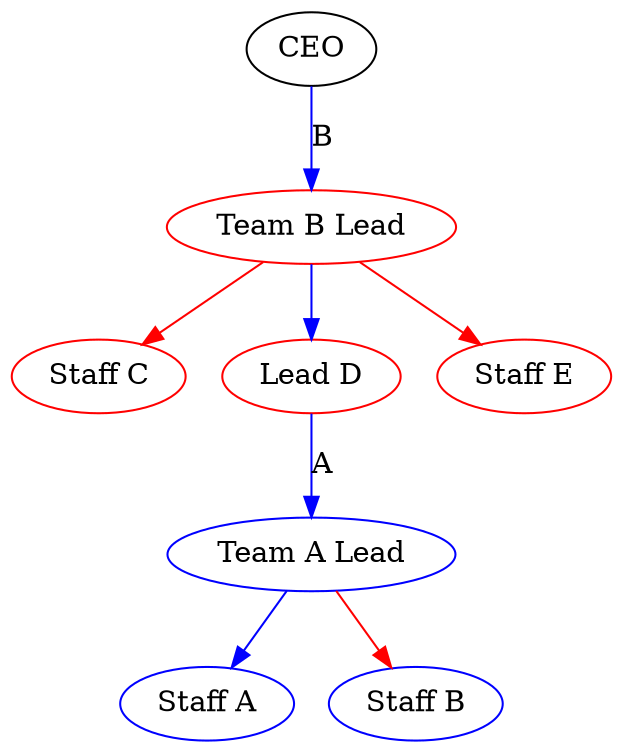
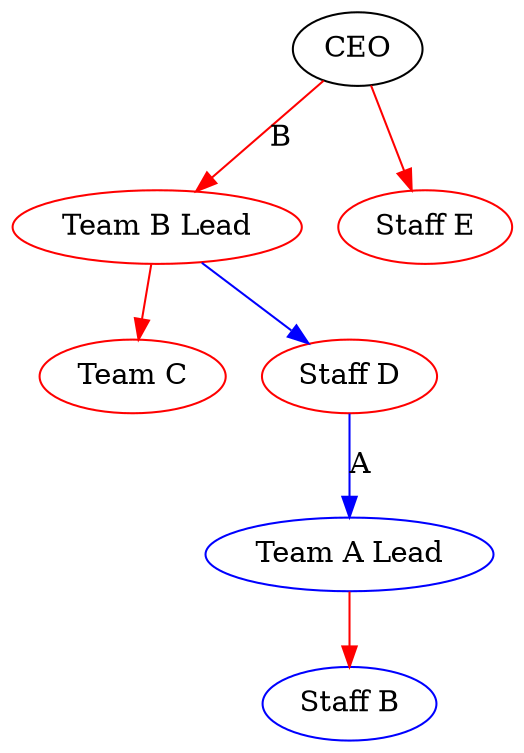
edge "CEO" -> "Team B Lead": color blue -> red
edge "Team B Lead" -> "Staff E": now "CEO" -> "Staff E"
node "Staff C": label "Staff C" -> "Team C"
node "Lead D": label "Lead D" -> "Staff D"
node "Staff A": removed
